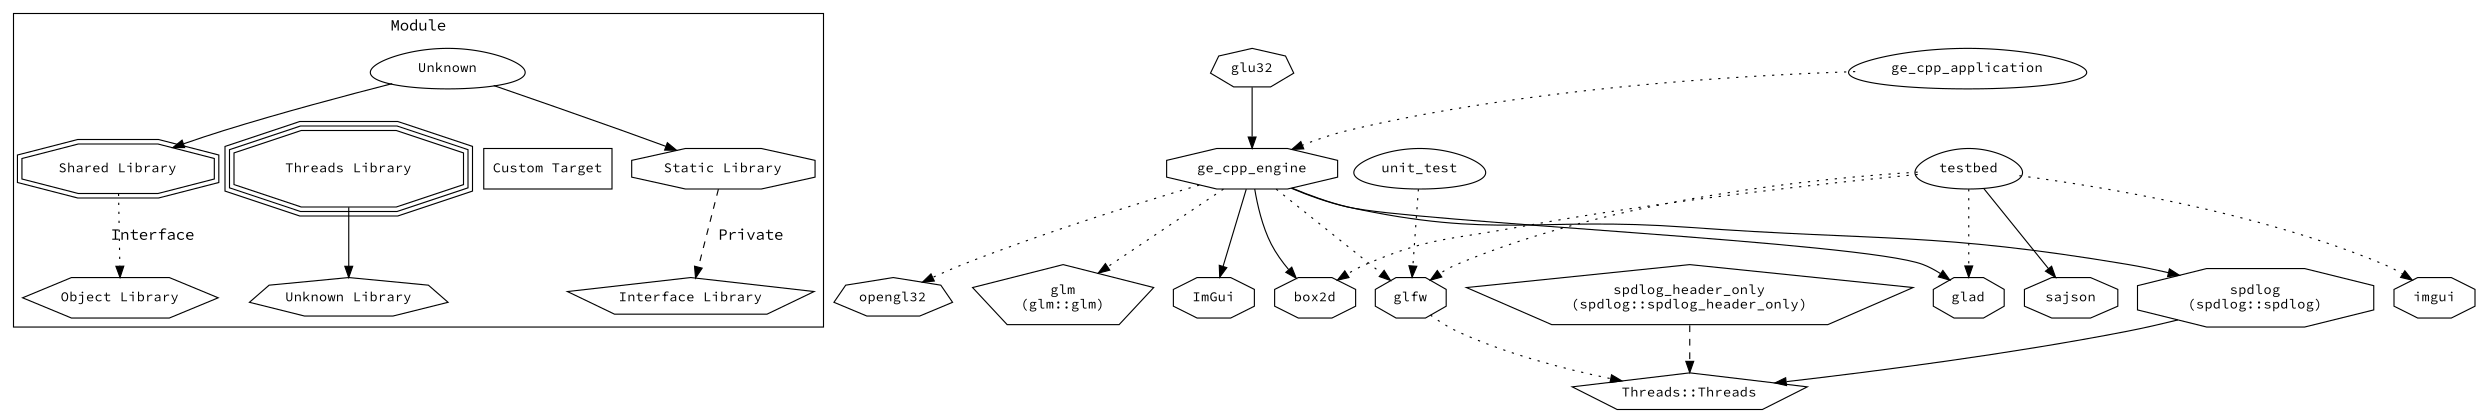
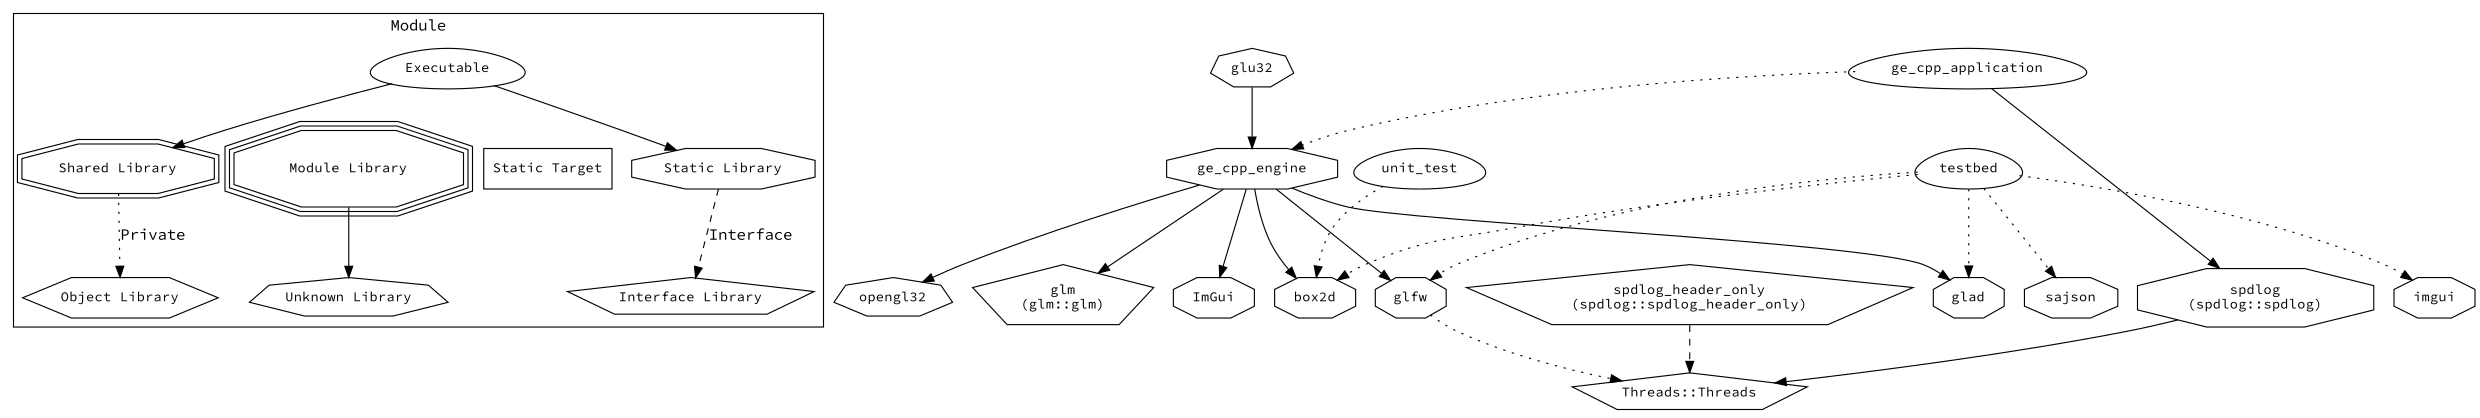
node "Unknown": label "Unknown" -> "Executable"
node "Threads Library": label "Threads Library" -> "Module Library"
node "Custom Target": label "Custom Target" -> "Static Target"
edge "ge_cpp_engine" -> "opengl32": style dotted -> solid
edge "ge_cpp_engine" -> "glm (glm::glm)": style dotted -> solid
edge "unit_test" -> "glfw": now "unit_test" -> "box2d"
edge "testbed" -> "sajson": style solid -> dotted
edge "ge_cpp_engine" -> "spdlog (spdlog::spdlog)": now "ge_cpp_application" -> "spdlog (spdlog::spdlog)"
edge "ge_cpp_engine" -> "glfw": style dotted -> solid
edge "Shared Library" -> "Object Library": label "Interface" -> "Private"
edge "Static Library" -> "Interface Library": label "Private" -> "Interface"
